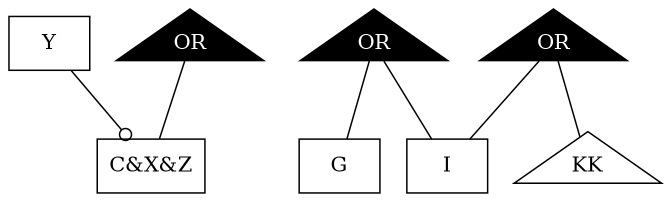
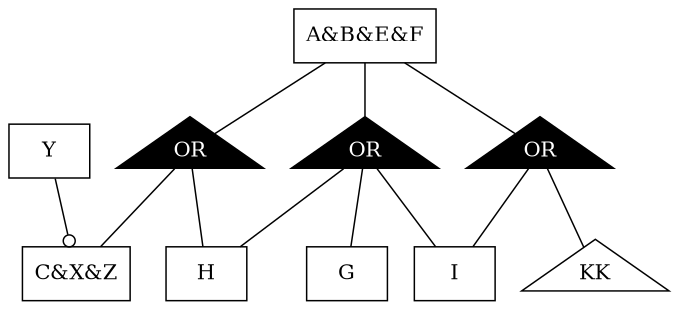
node "A&B&E&F": added
node "H": added
